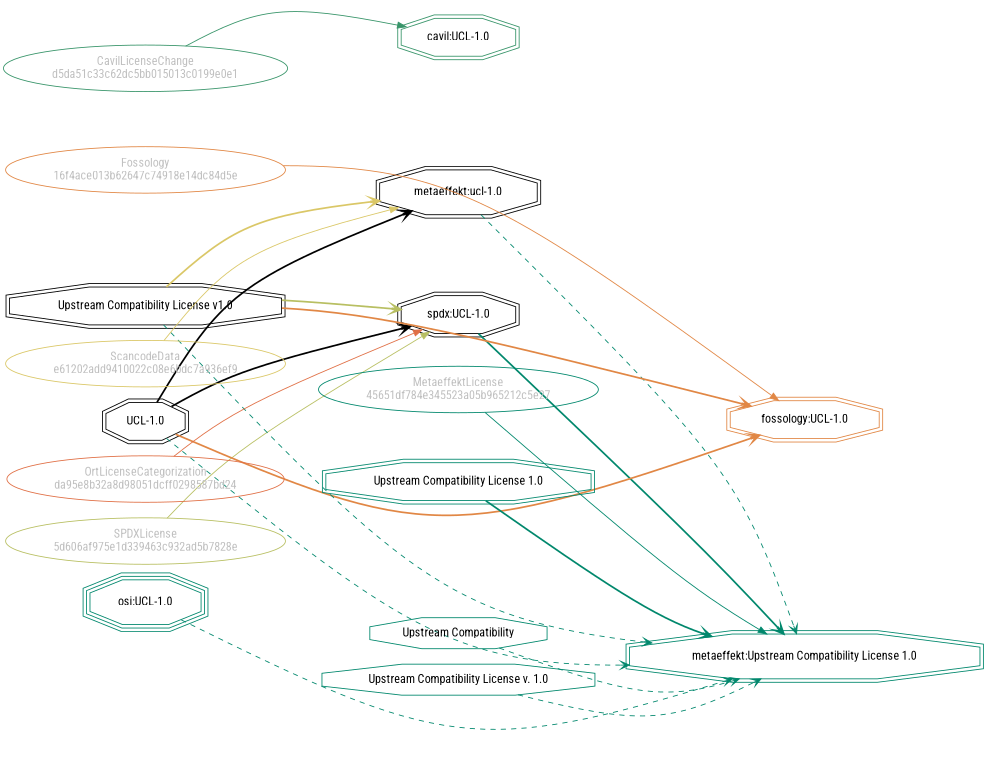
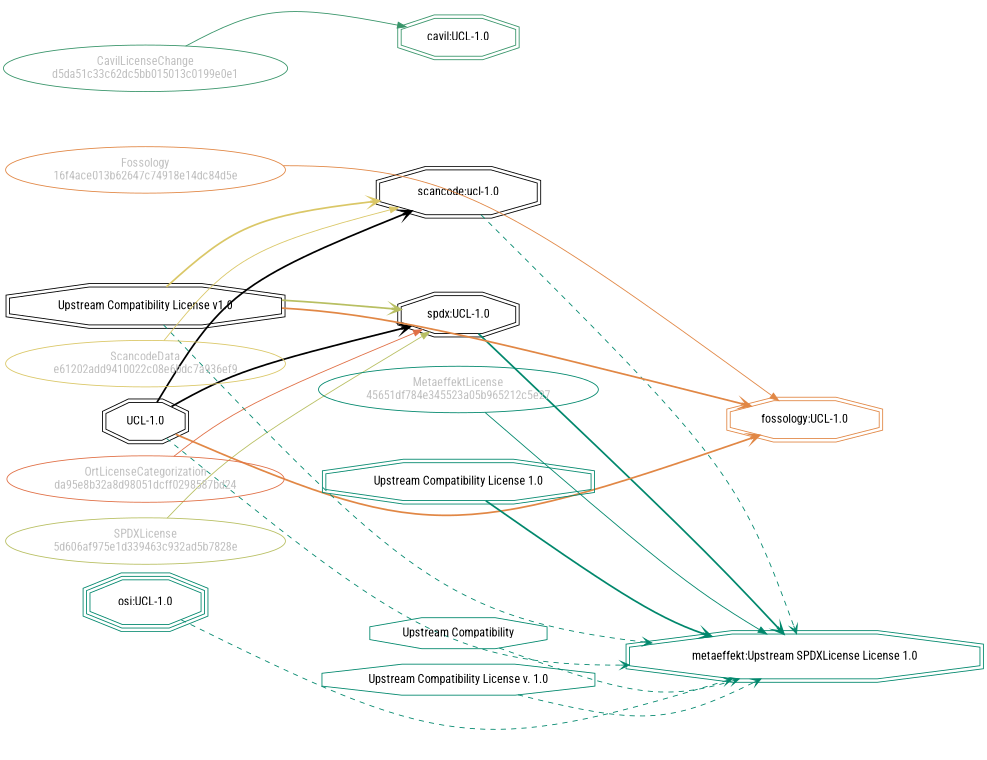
node "metaeffekt:ucl-1.0": label "metaeffekt:ucl-1.0" -> "scancode:ucl-1.0"
node "metaeffekt:Upstream Compatibility License 1.0": label "metaeffekt:Upstream Compatibility License 1.0" -> "metaeffekt:Upstream SPDXLicense License 1.0"
